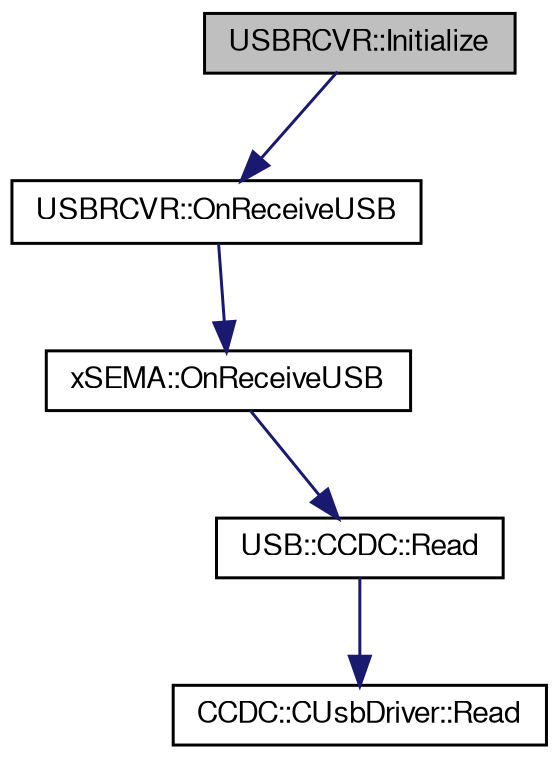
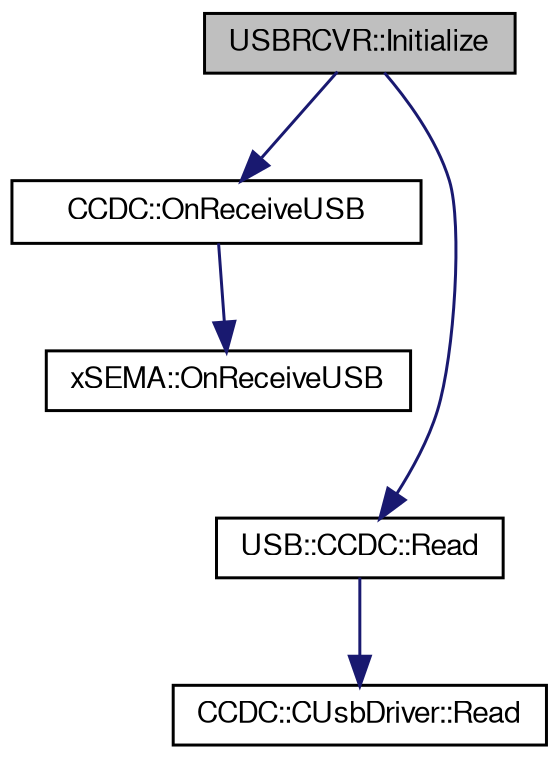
node "USBRCVR::OnReceiveUSB": label "USBRCVR::OnReceiveUSB" -> "CCDC::OnReceiveUSB"
edge "xSEMA::OnReceiveUSB" -> "USB::CCDC::Read": now "USBRCVR::Initialize" -> "USB::CCDC::Read"
